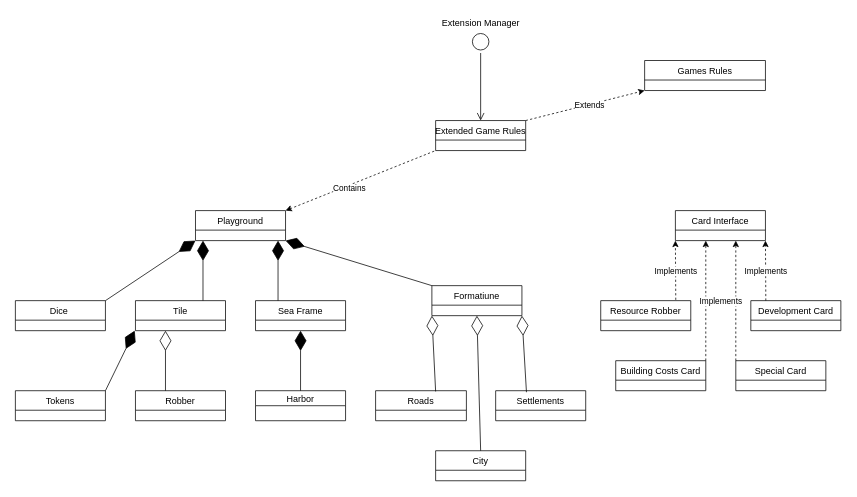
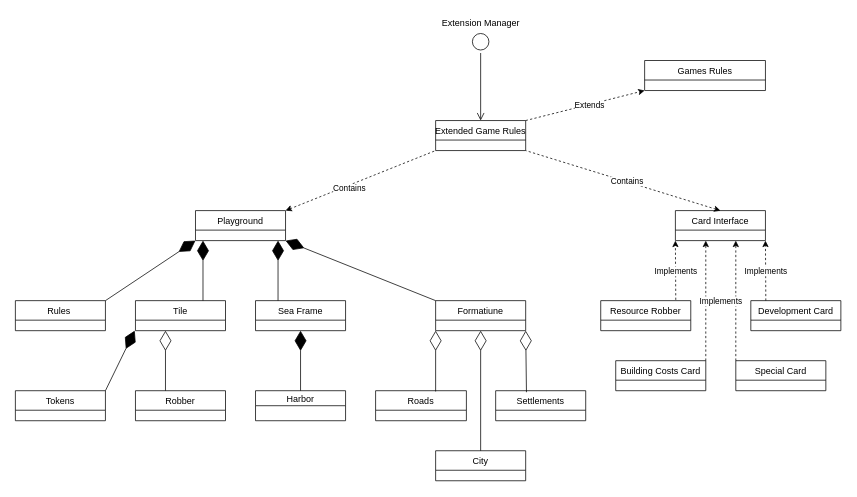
edge "Extended Game Rules" -> "Card Interface": added, label "Contains"
node "Formatiune": moved (477, 300) -> (480, 315)
node "Dice": label "Dice" -> "Rules"
